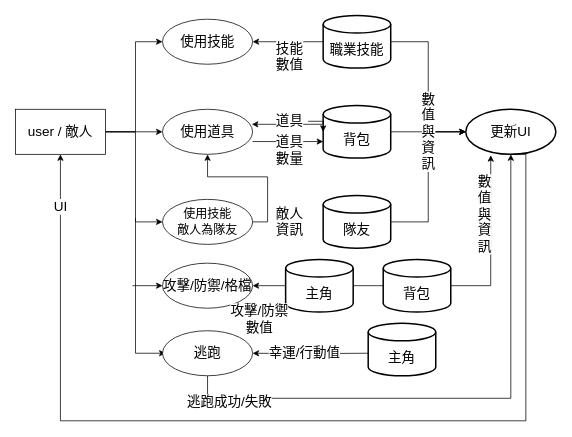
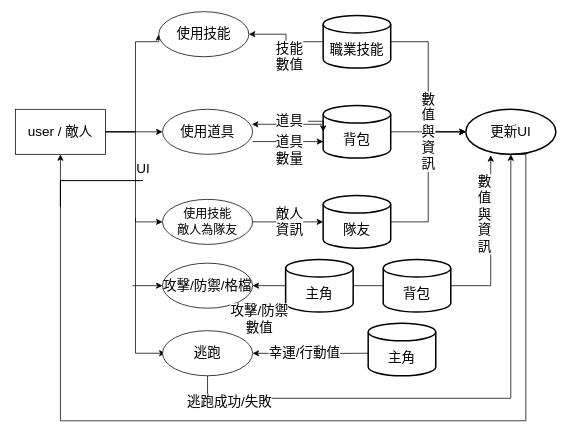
node "使用技能": moved (207, 42) -> (204, 34)
edge "使用技能 敵人為隊友" -> "使用道具": now "使用技能 敵人為隊友" -> "隊友"
node "UI": moved (60, 207) -> (143, 169)
